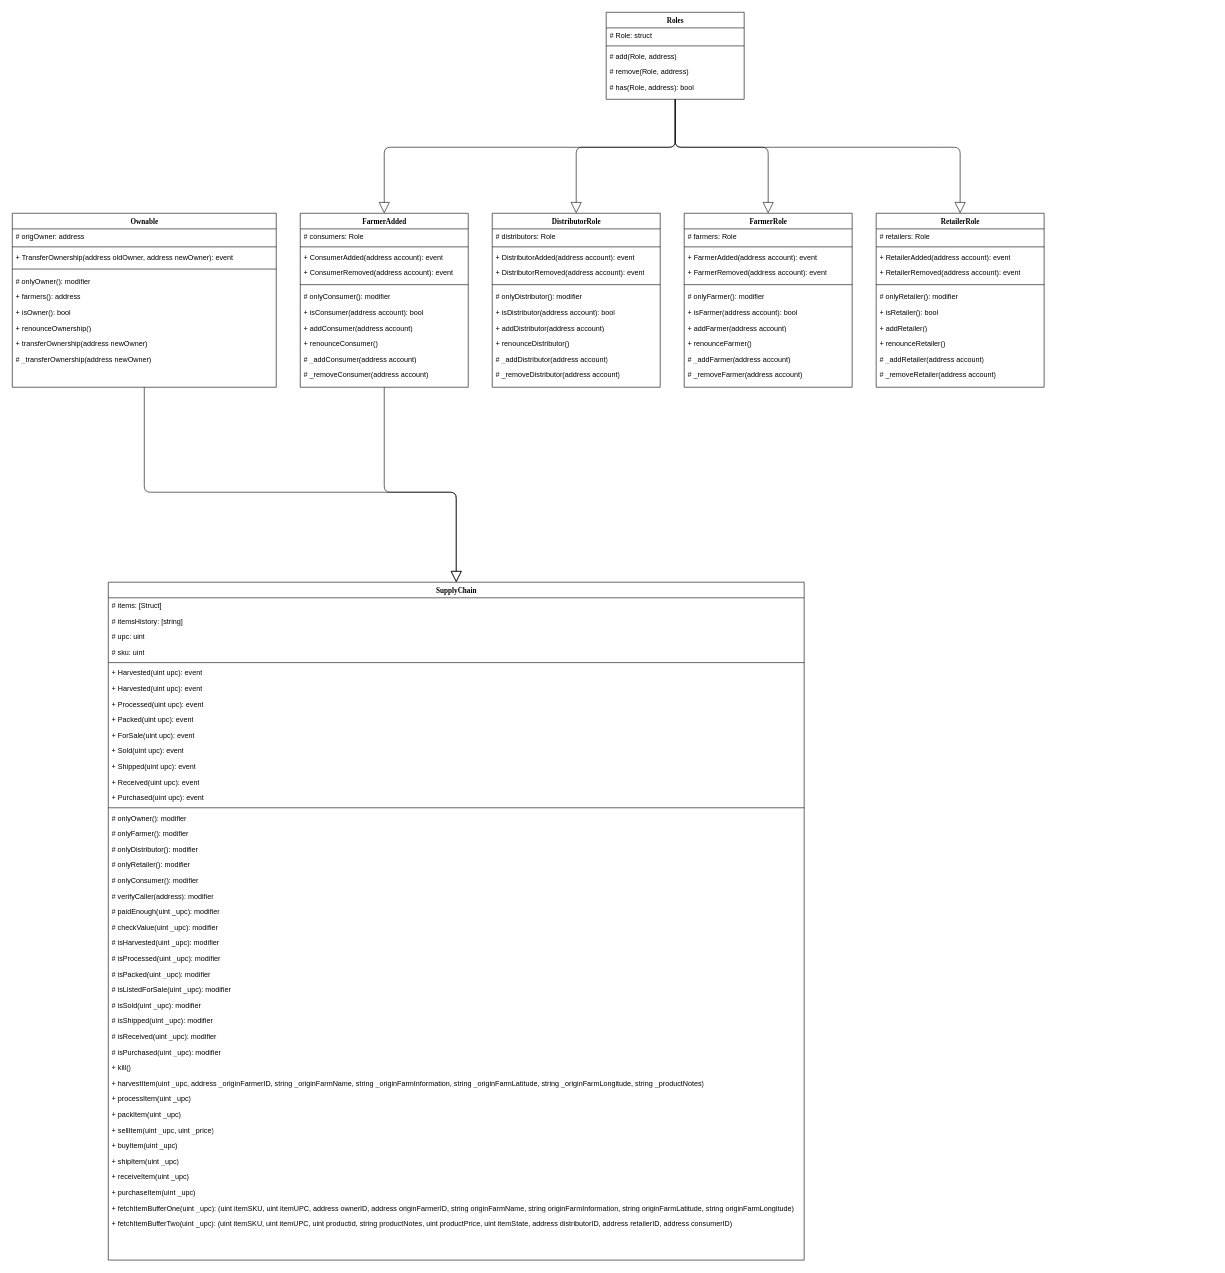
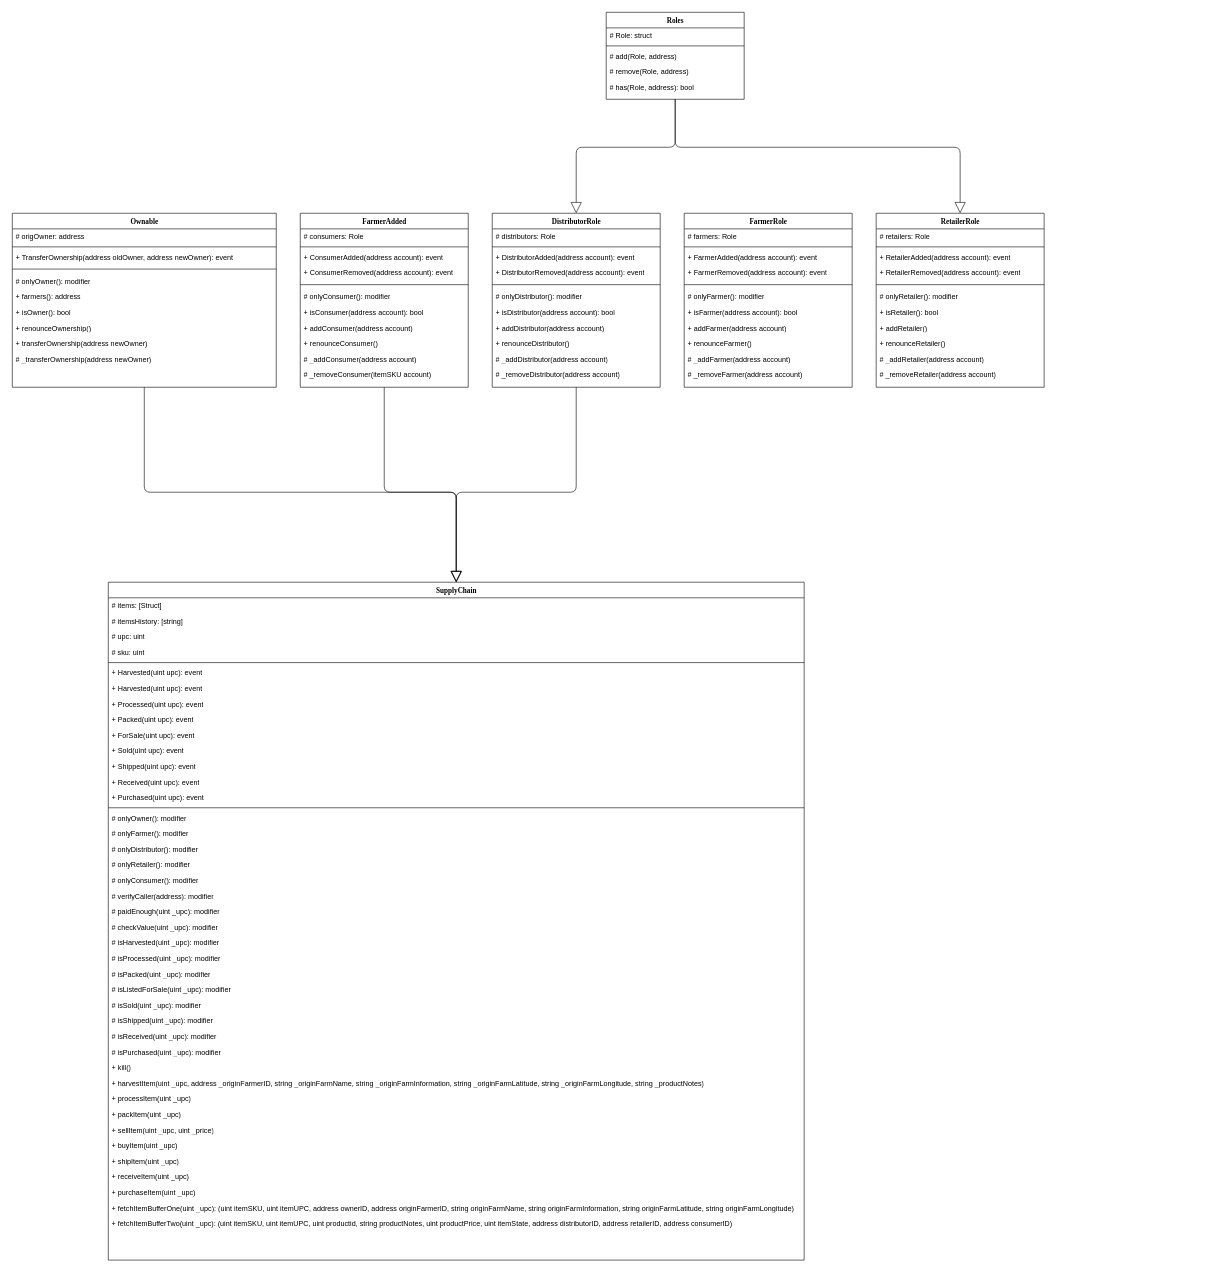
edge "Roles" -> "FarmerAdded": removed
edge "Roles" -> "FarmerRole": removed
node "# _removeConsumer(address account)": label "# _removeConsumer(address account)" -> "# _removeConsumer(itemSKU account)"
edge "DistributorRole" -> "SupplyChain": added
